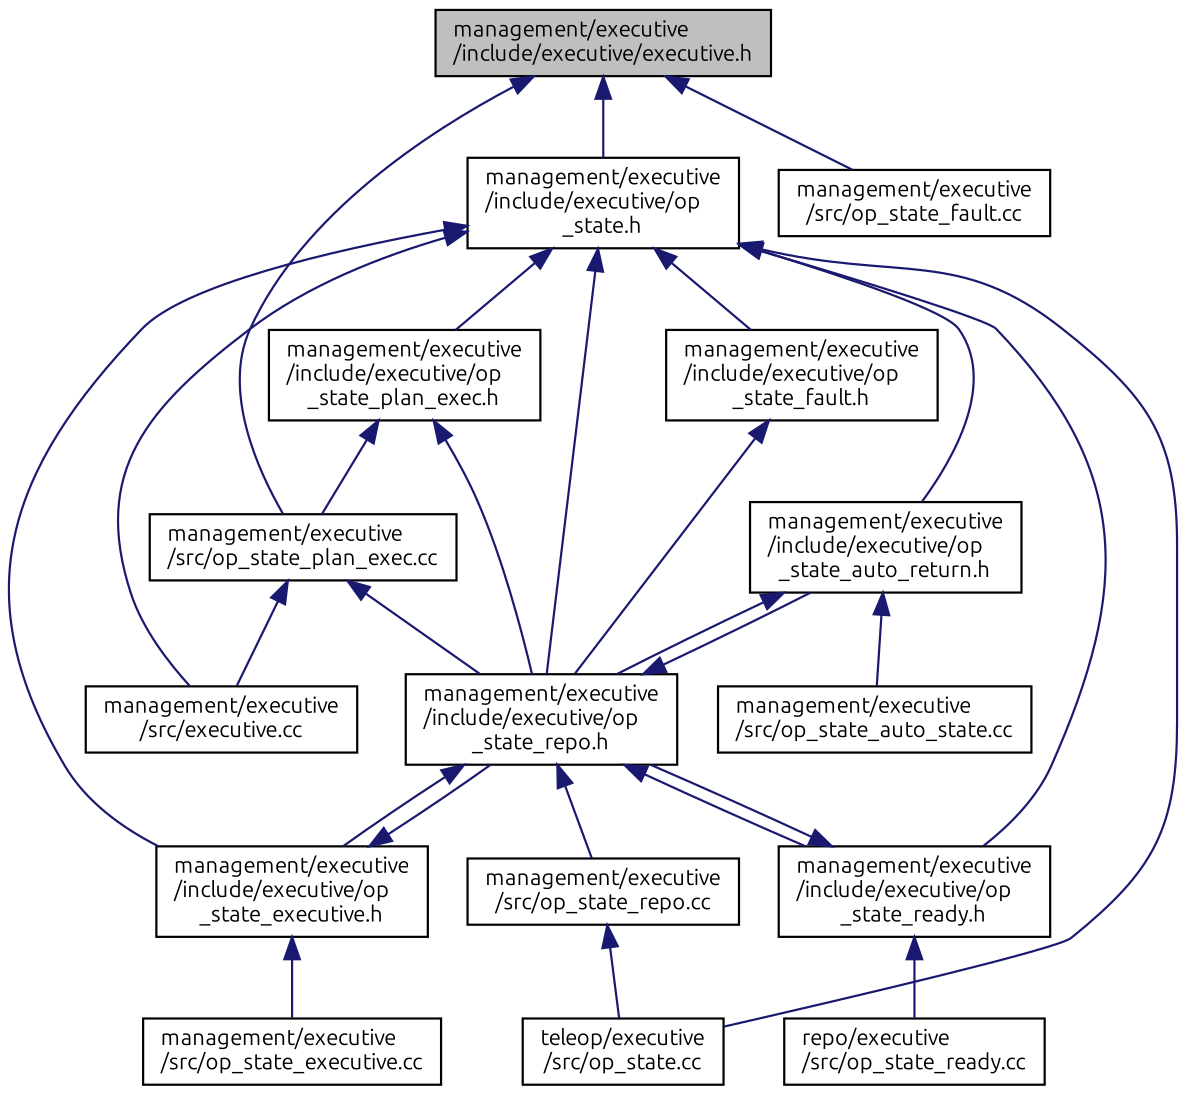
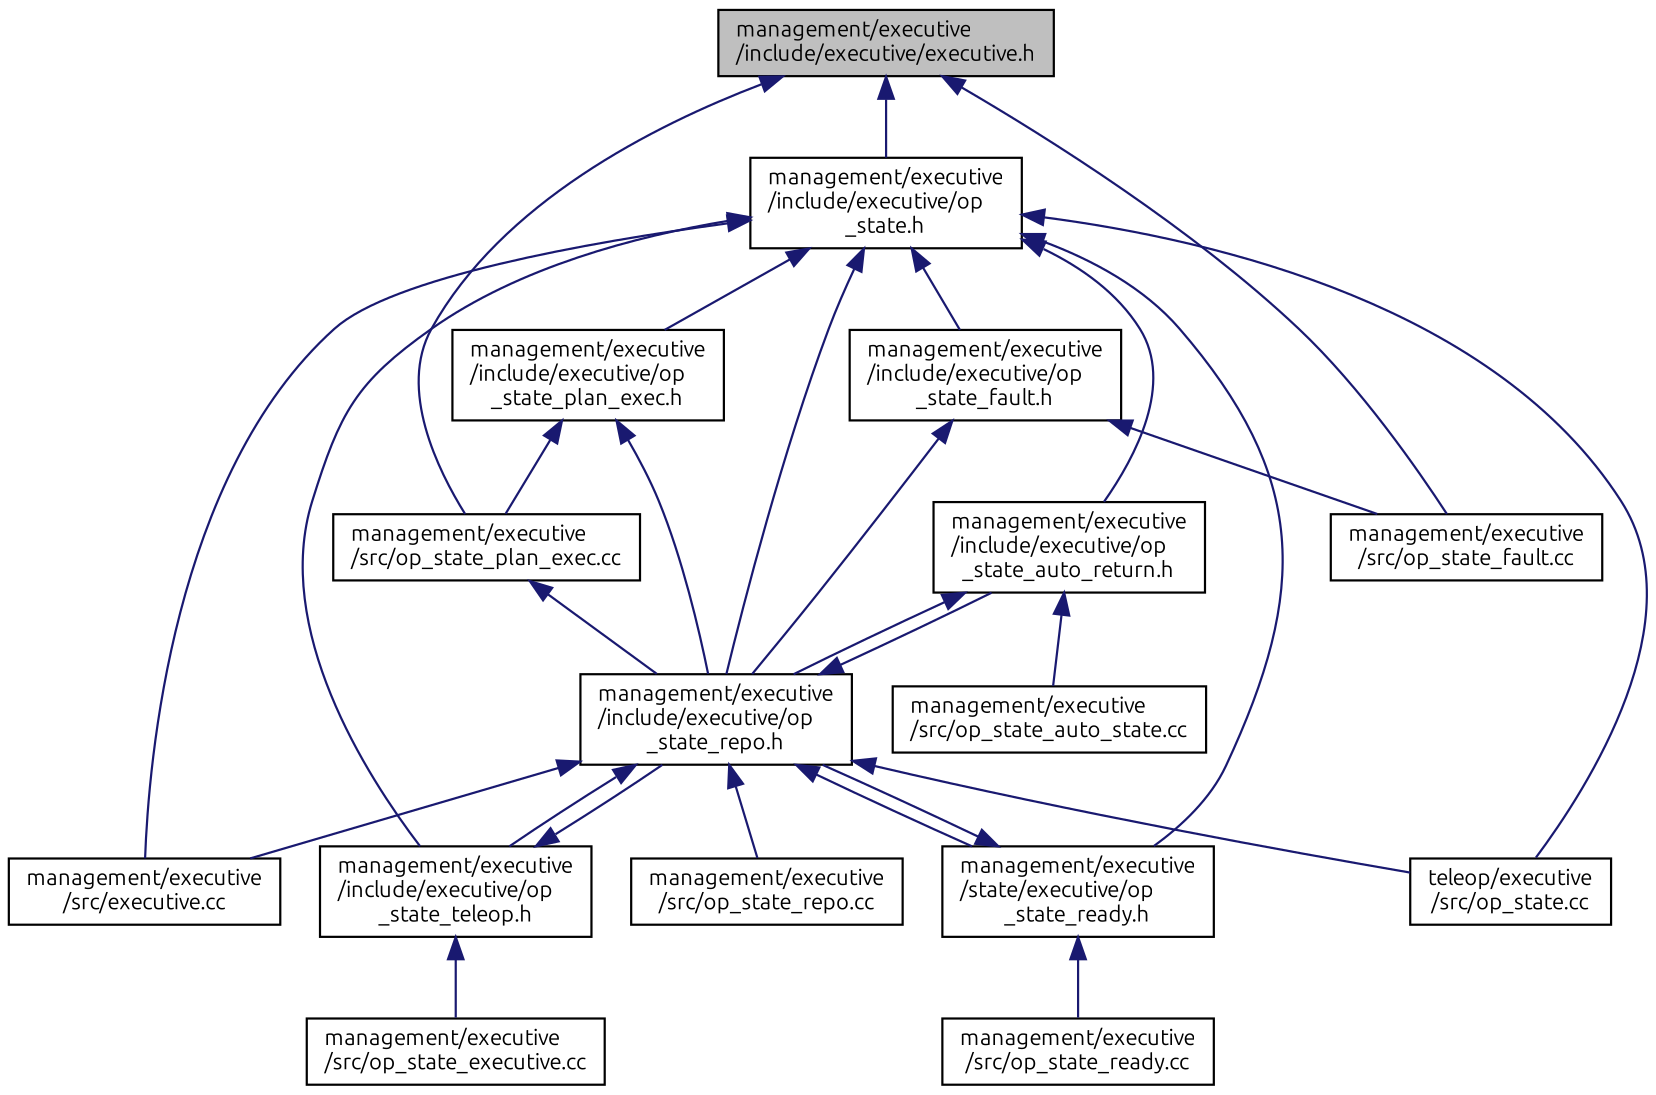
edge "management/executive /src/op_state_fault.cc" -> "management/executive /include/executive/op _state_fault.h": added
edge "management/executive /src/executive.cc" -> "management/executive /src/op_state_plan_exec.cc": now "management/executive /src/executive.cc" -> "management/executive /include/executive/op _state_repo.h"
node "management/executive /include/executive/op _state_executive.h": label "management/executive /include/executive/op _state_executive.h" -> "management/executive /include/executive/op _state_teleop.h"
node "management/executive /include/executive/op _state_ready.h": label "management/executive /include/executive/op _state_ready.h" -> "management/executive /state/executive/op _state_ready.h"
edge "teleop/executive /src/op_state.cc" -> "management/executive /src/op_state_repo.cc": now "teleop/executive /src/op_state.cc" -> "management/executive /include/executive/op _state_repo.h"
node "repo/executive /src/op_state_ready.cc": label "repo/executive /src/op_state_ready.cc" -> "management/executive /src/op_state_ready.cc"
